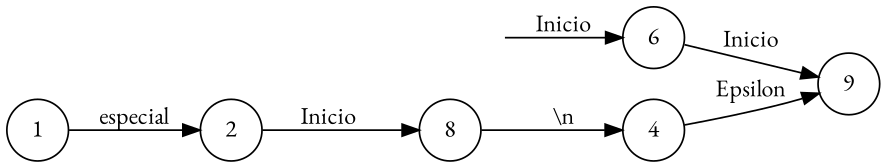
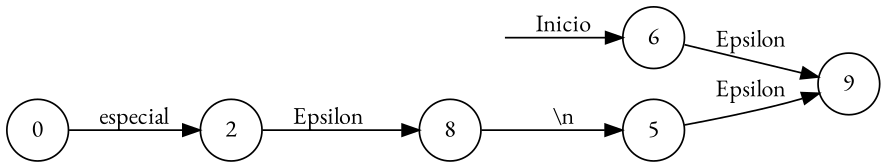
edge "6" -> "9": label "Inicio" -> "Epsilon"
edge "2" -> "8": label "Inicio" -> "Epsilon"
node "1": label "1" -> "0"
node "4": label "4" -> "5"
